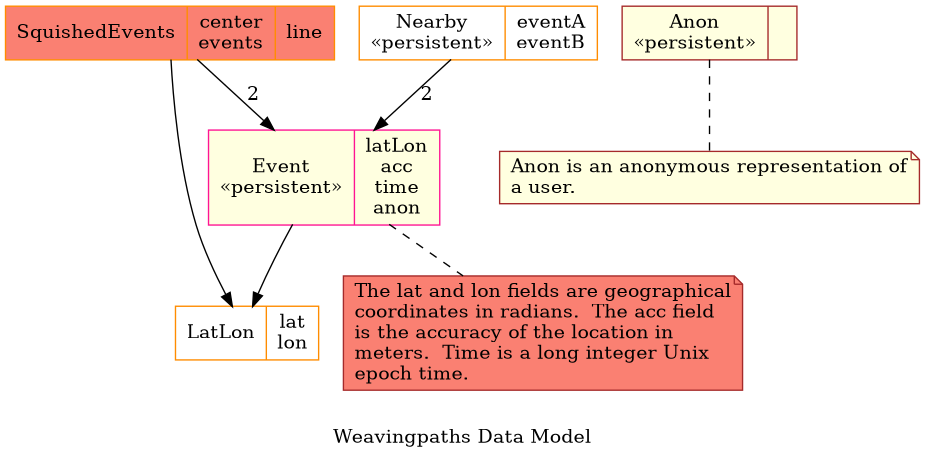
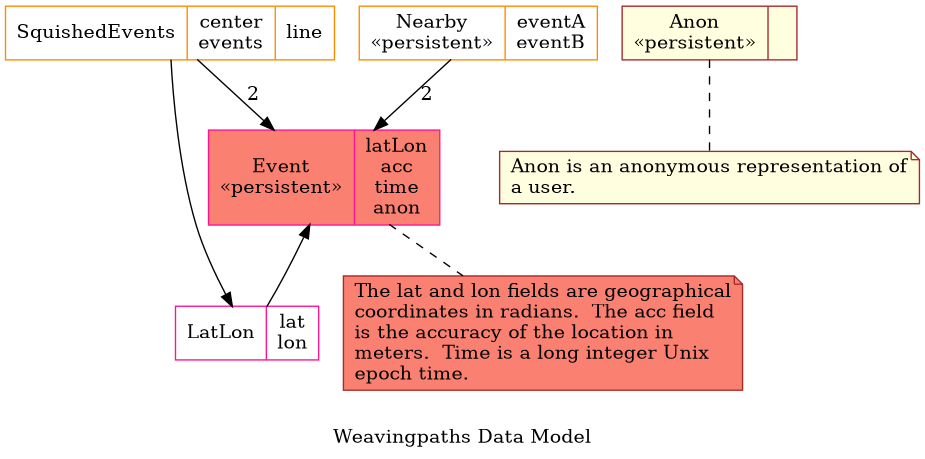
node "SquishedEvents": fillcolor salmon -> white
node "Event": fillcolor lightyellow -> salmon
edge "Event" -> "LatLon": reversed
node "LatLon": color darkorange -> deeppink
